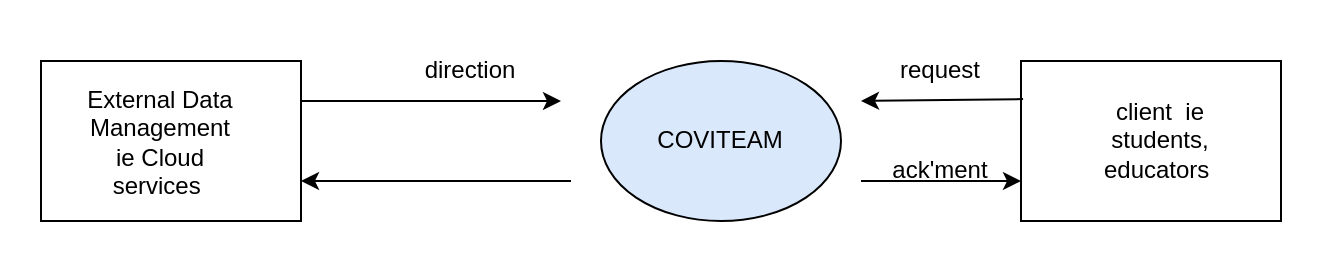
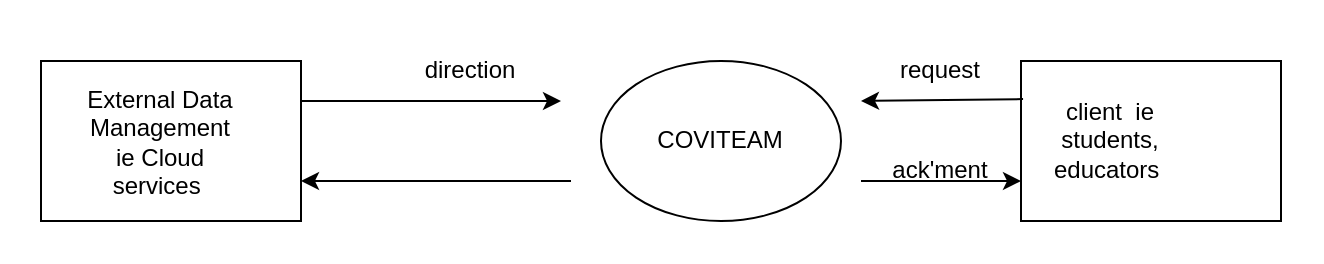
node "COVITEAM": fillcolor #dae8fc -> #ffffff
node "client ie students, educators": moved (1161, 141) -> (1111, 141)
